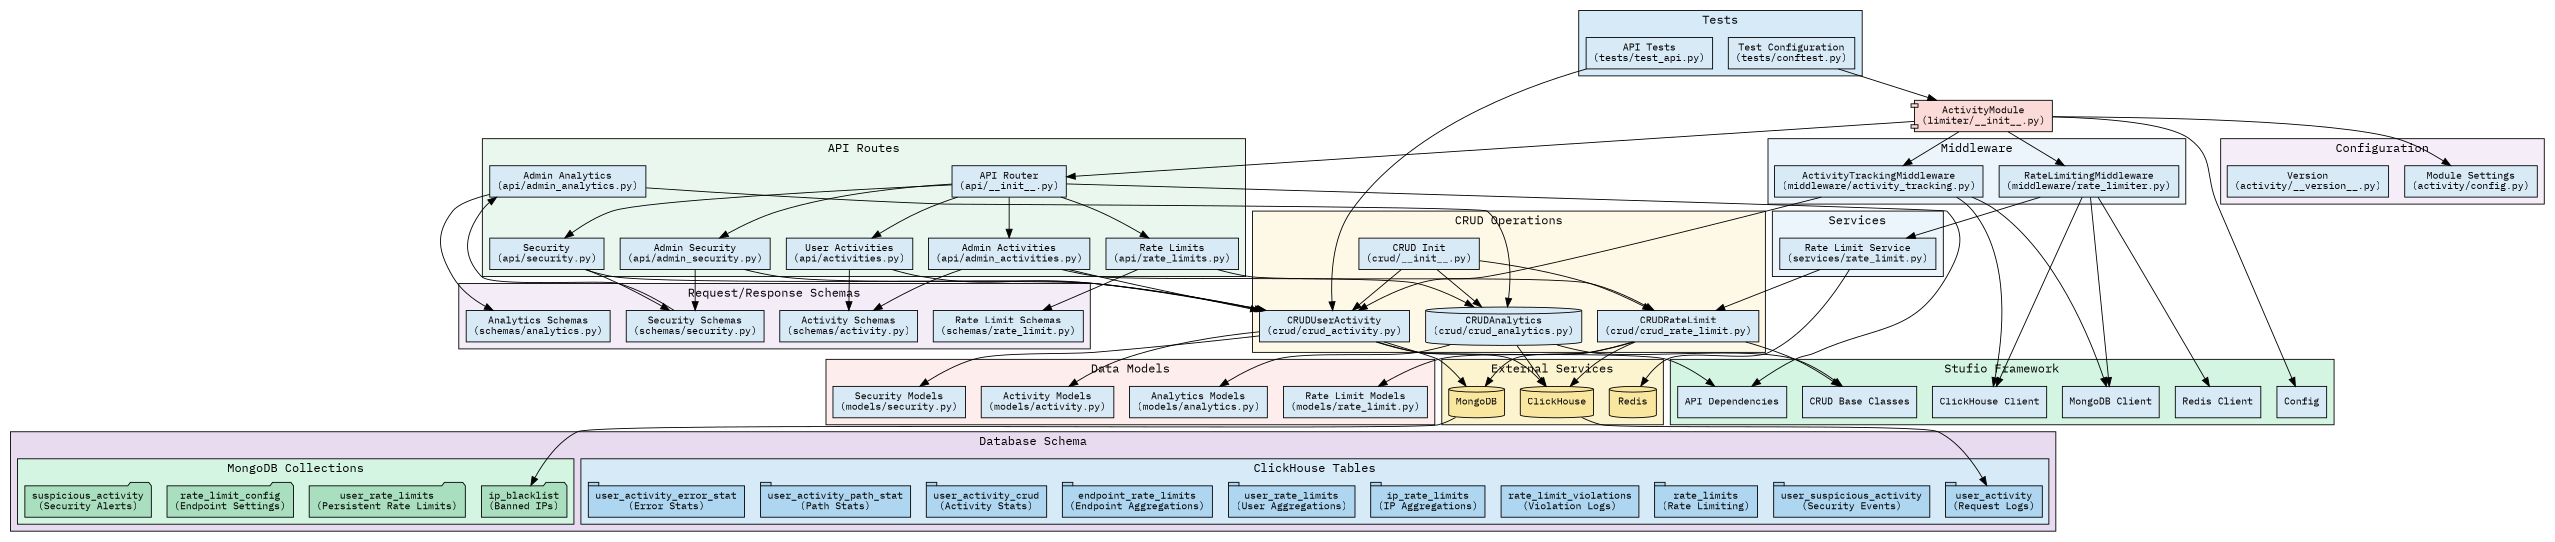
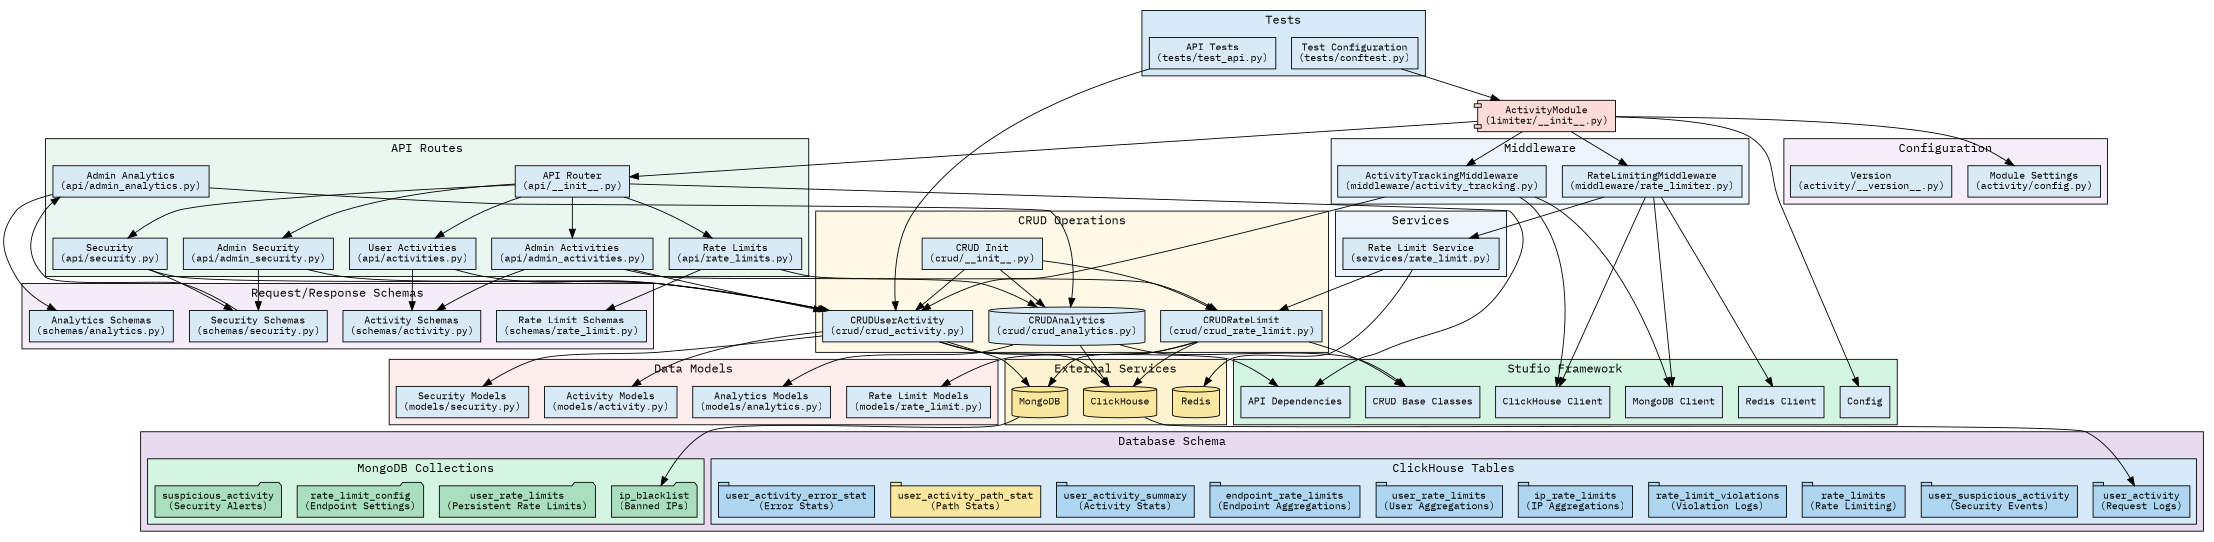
node "user_activity_path_stat (Path Stats)": fillcolor #aed6f1 -> #f9e79f
node "user_activity_crud (Activity Stats)": label "user_activity_crud (Activity Stats)" -> "user_activity_summary (Activity Stats)"
node "rate_limit_violations (Violation Logs)": shape box -> tab
